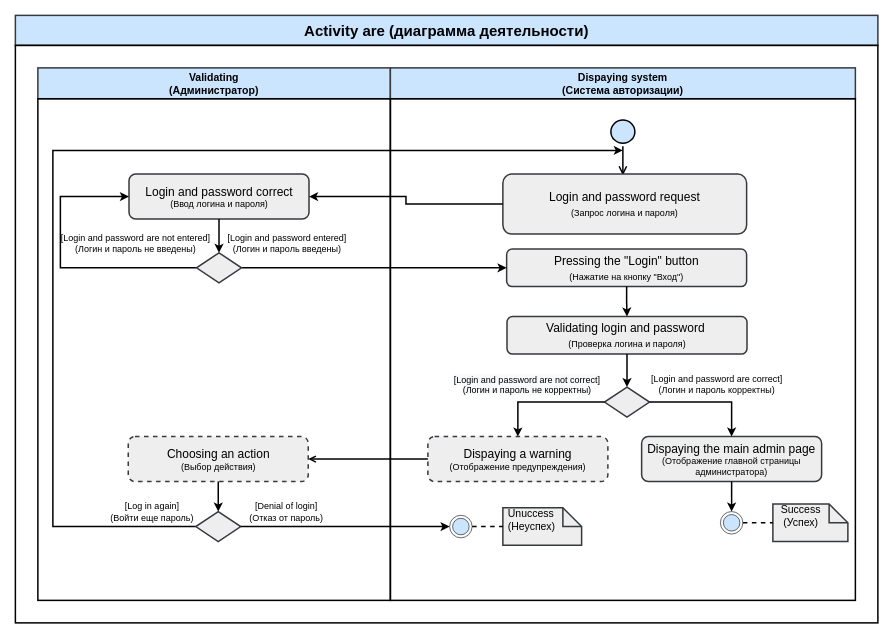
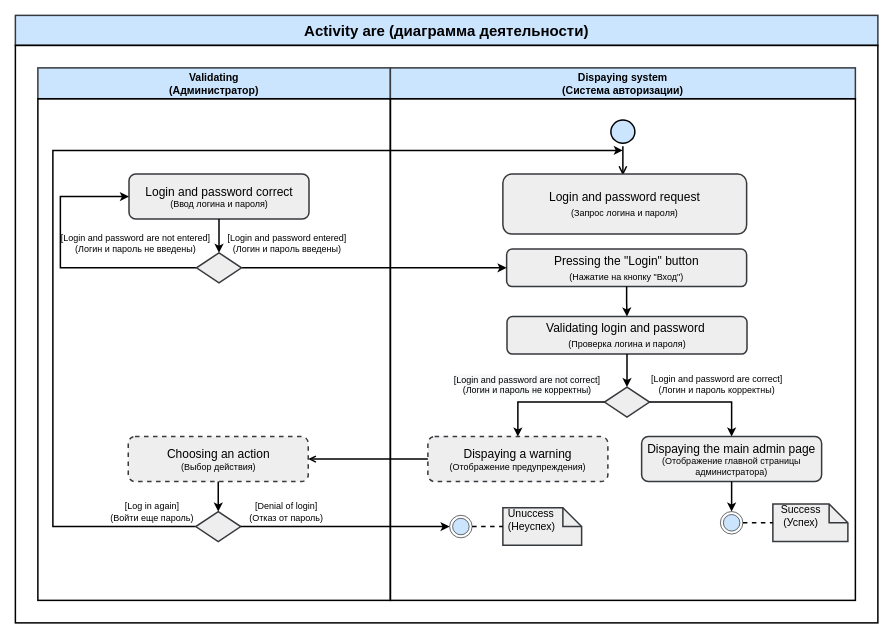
edge "Login and password request(Запрос логина и пароля)" -> "Login and password correct (Ввод логина и пароля)": removed
